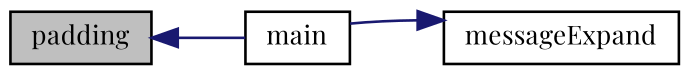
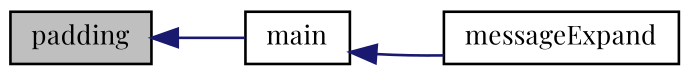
edge "main" -> "messageExpand": reversed
